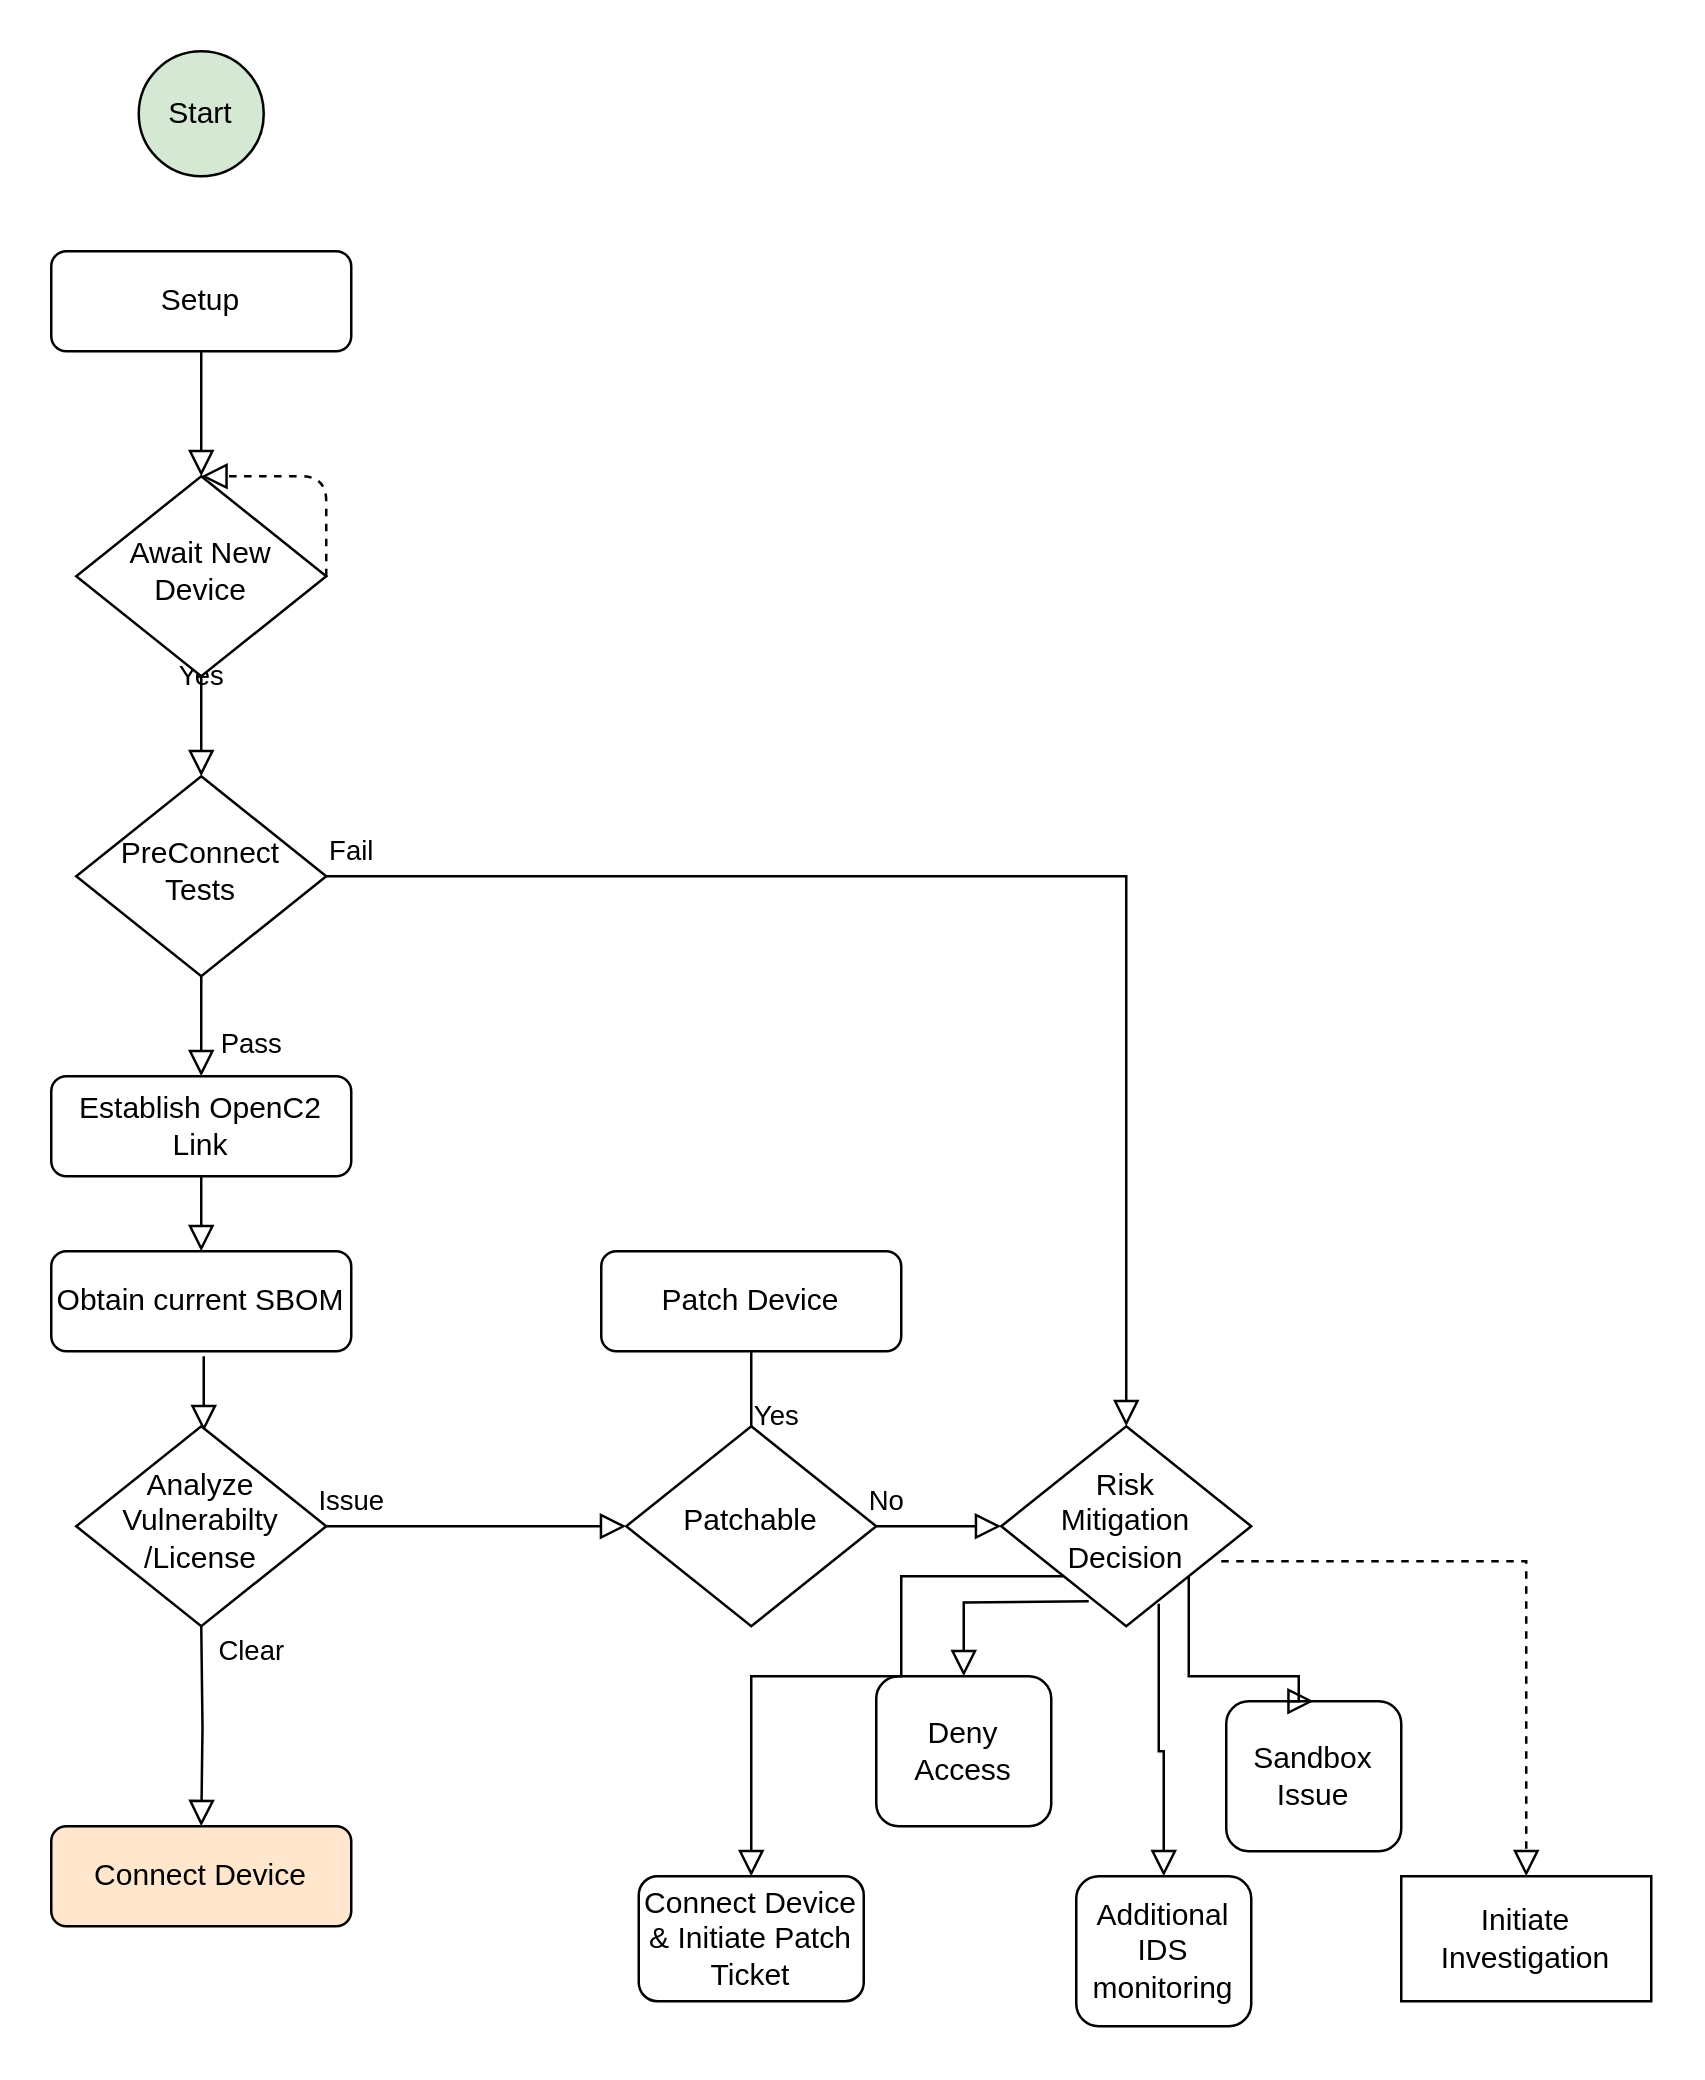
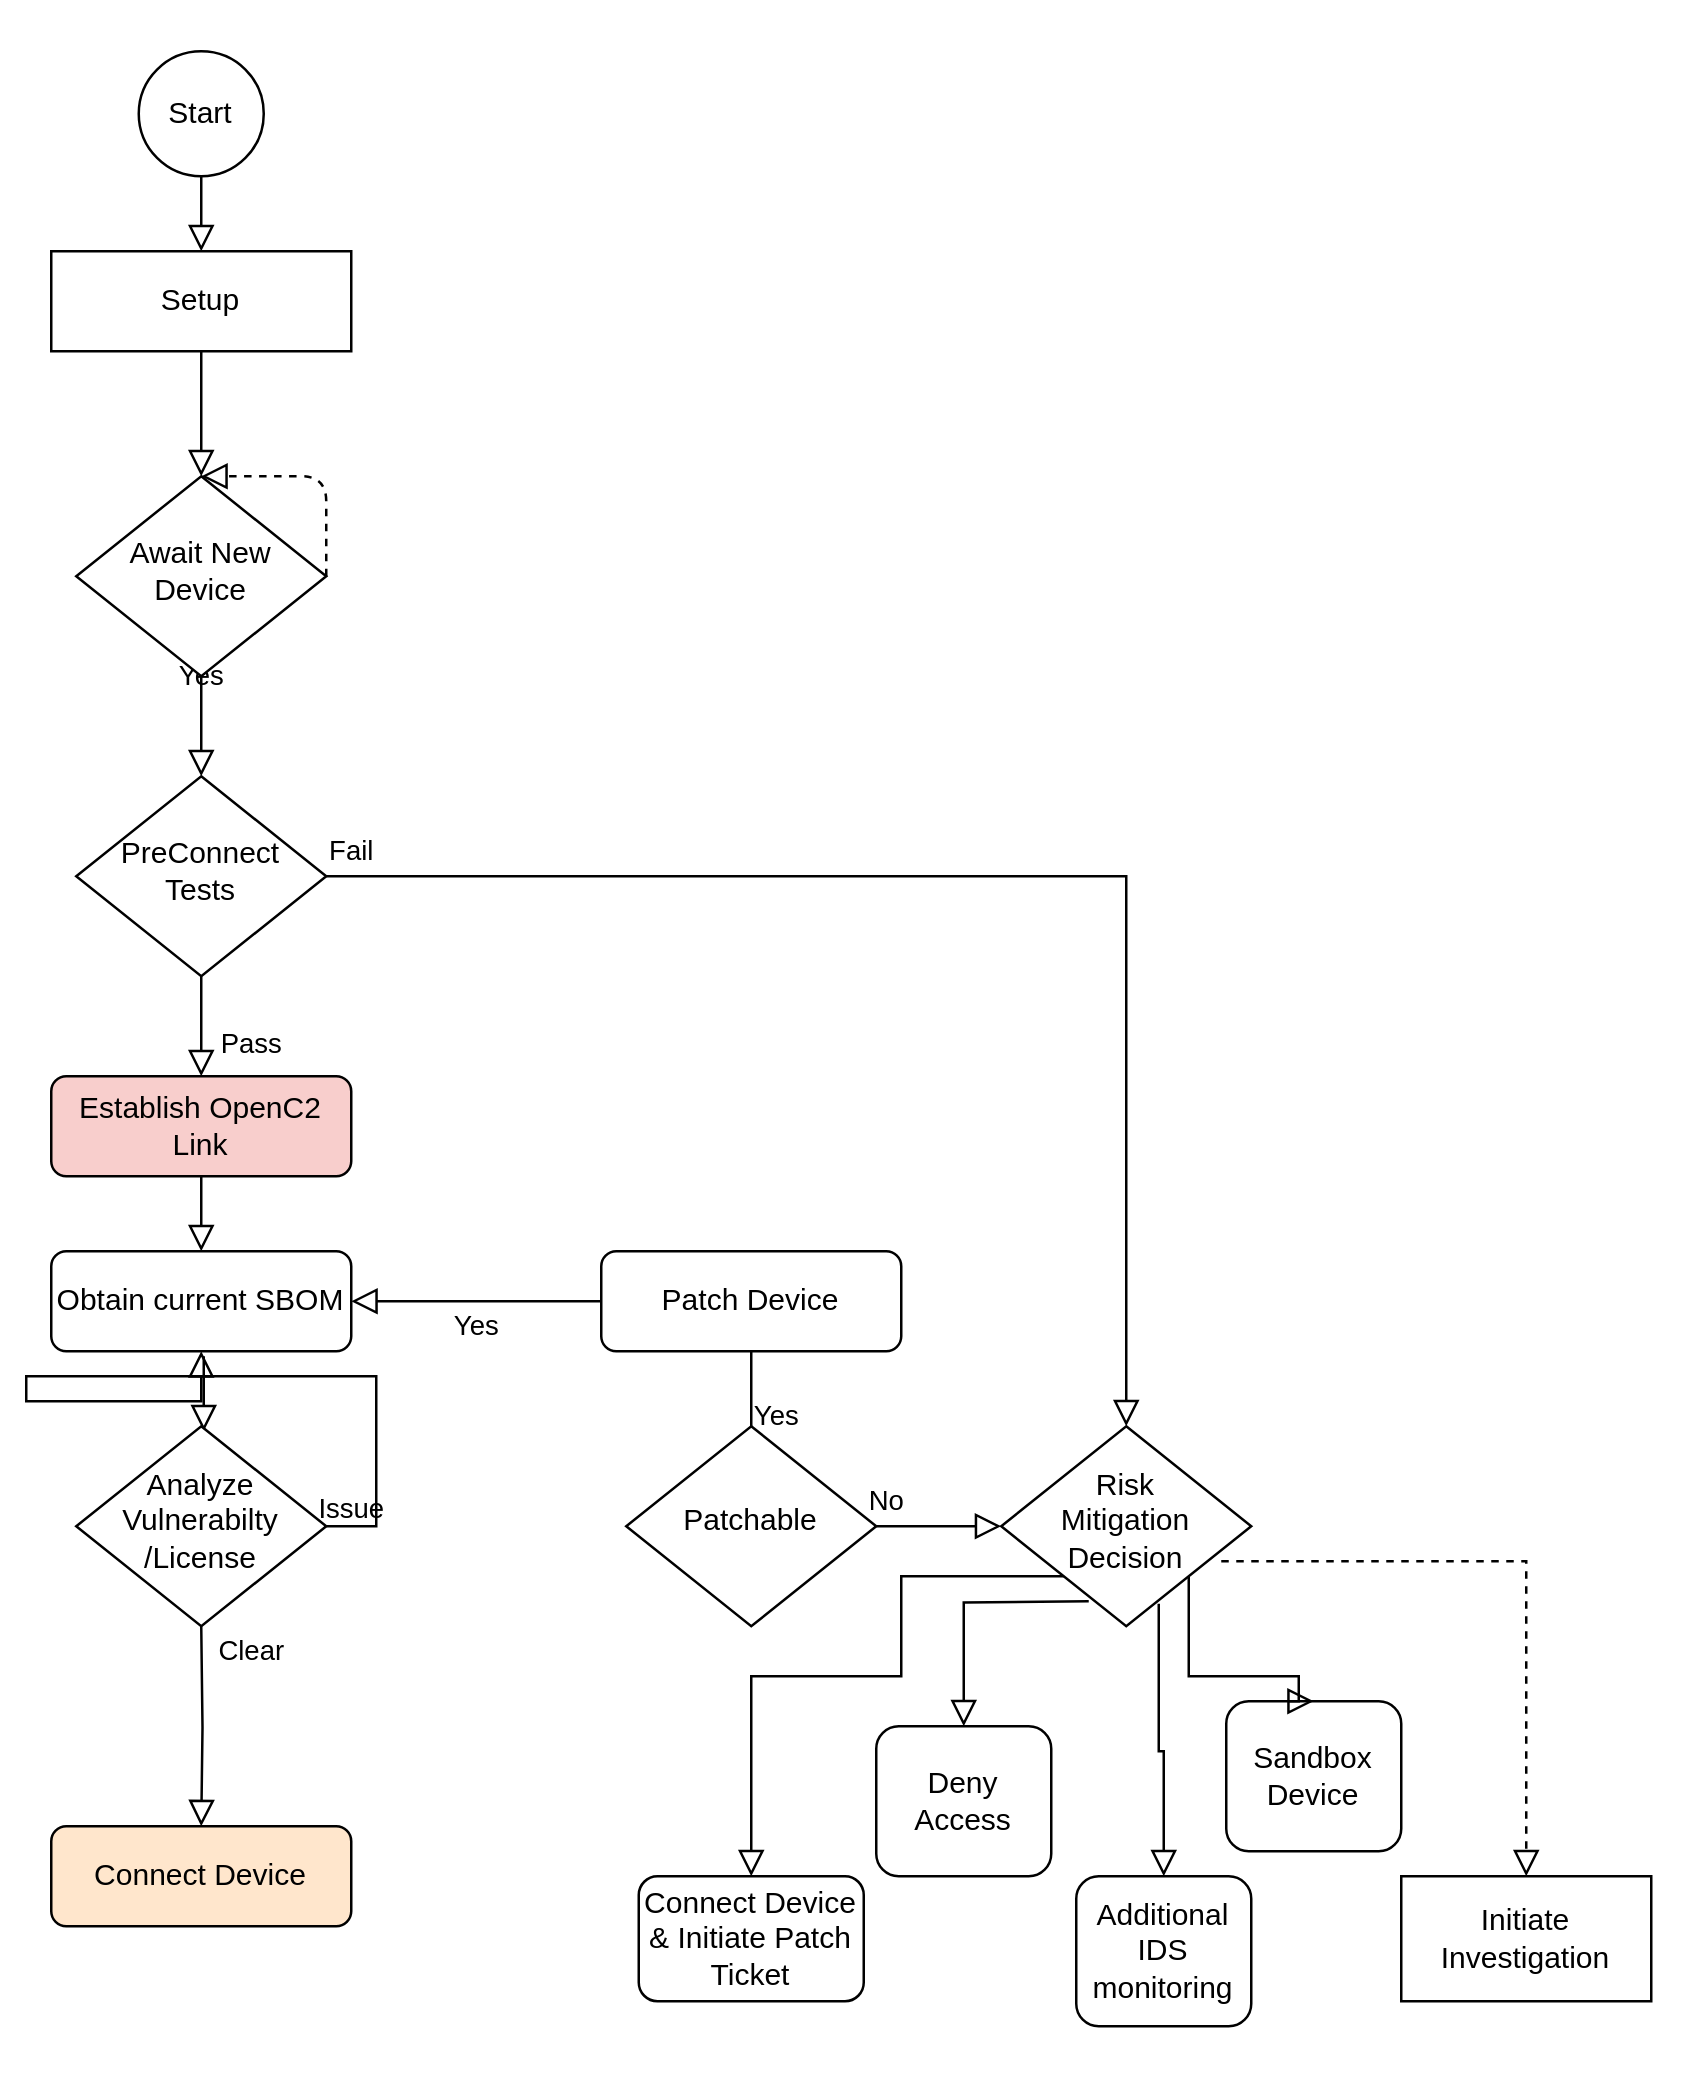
node "Start": fillcolor #d5e8d4 -> #ffffff
edge "Start" -> "Setup": added
node "Setup": shape rounded rectangle -> rectangle
node "Establish OpenC2 Link": fillcolor #ffffff -> #f8cecc
edge "Patch Device" -> "Obtain current SBOM": added, label "Yes"
edge "Analyze Vulnerabilty /License" -> "Patchable": now "Analyze Vulnerabilty /License" -> "Obtain current SBOM"
node "Deny Access": moved (964, 1751) -> (964, 1801)
node "Sandbox Issue": label "Sandbox Issue" -> "Sandbox Device"
